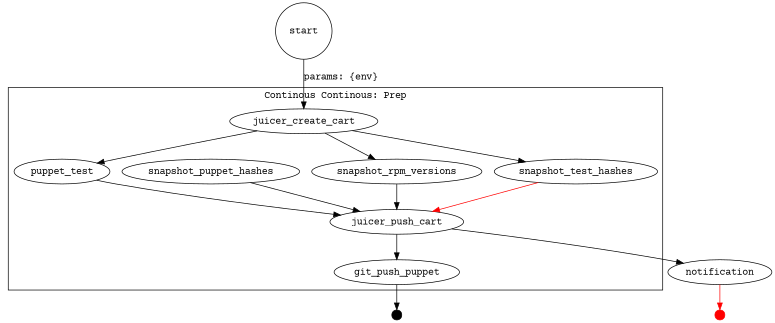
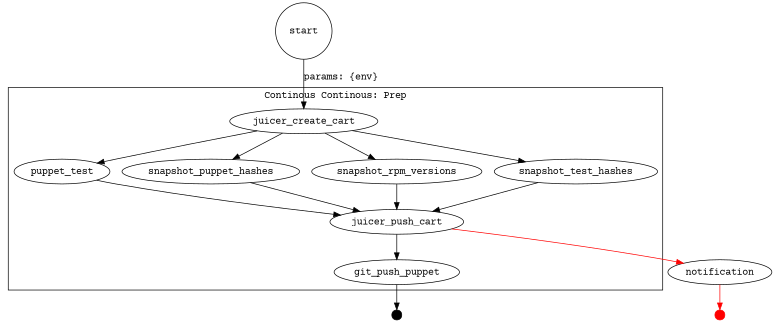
edge "juicer_create_cart" -> "snapshot_puppet_hashes": added
edge "snapshot_test_hashes" -> "juicer_push_cart": color red -> black
edge "juicer_push_cart" -> "notification": color black -> red
